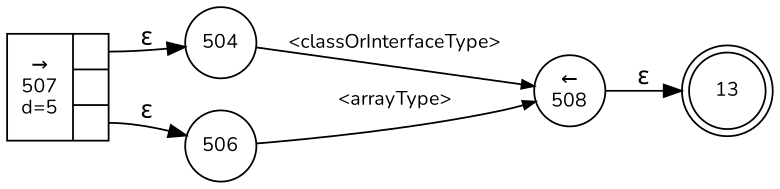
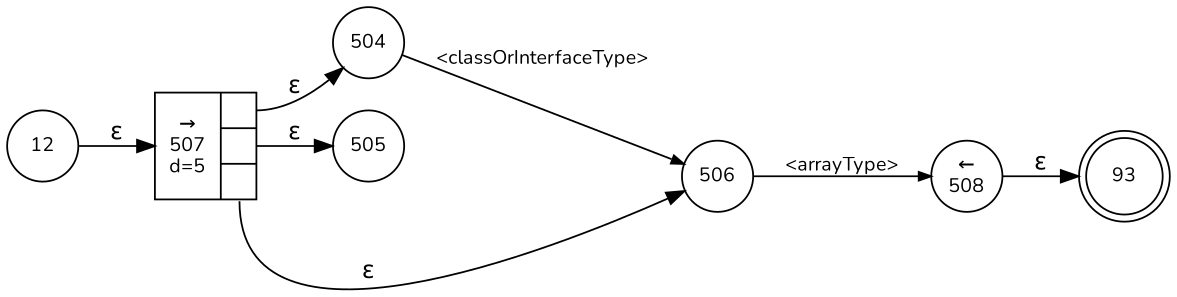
edge "504" -> "← 508": now "504" -> "506"
node "13": label "13" -> "93"
node "12": added
node "505": added
